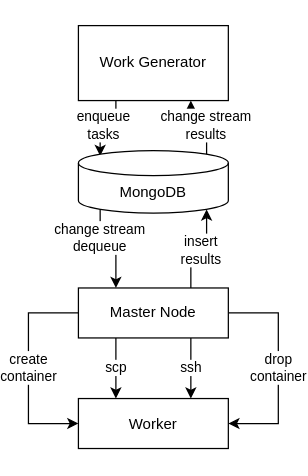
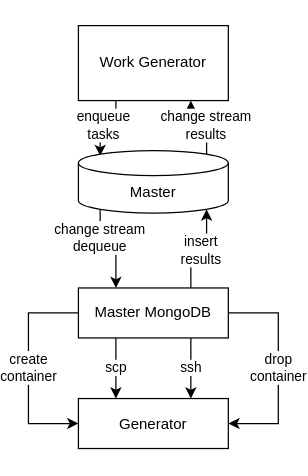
node "MongoDB": label "MongoDB" -> "Master"
node "Master Node": label "Master Node" -> "Master MongoDB"
node "Worker": label "Worker" -> "Generator"
